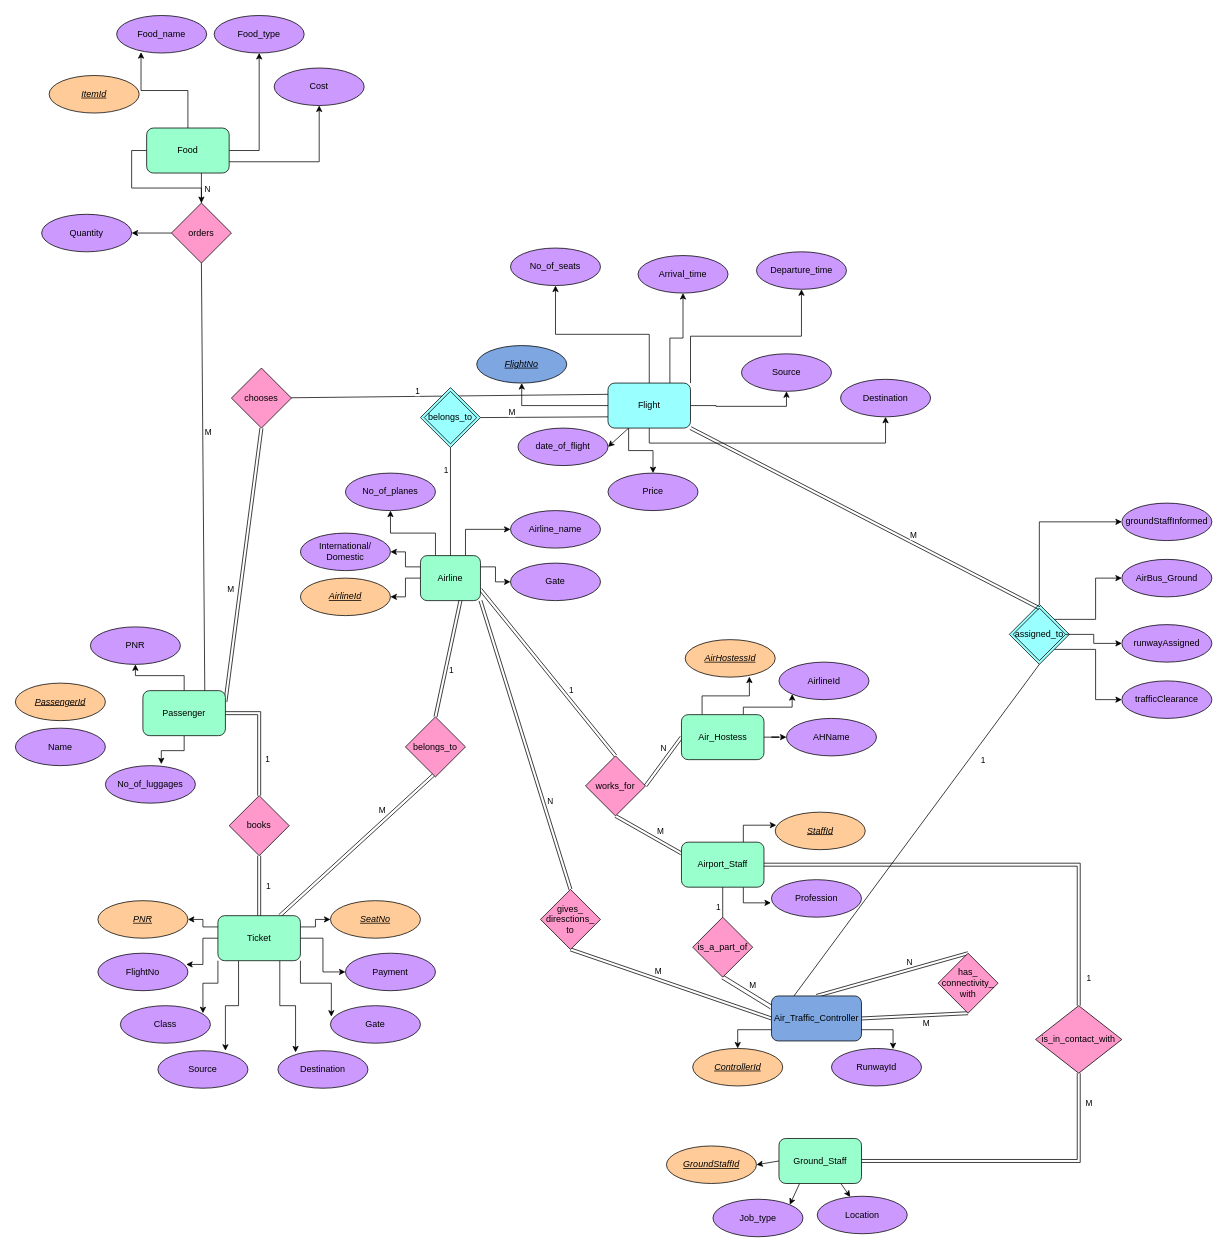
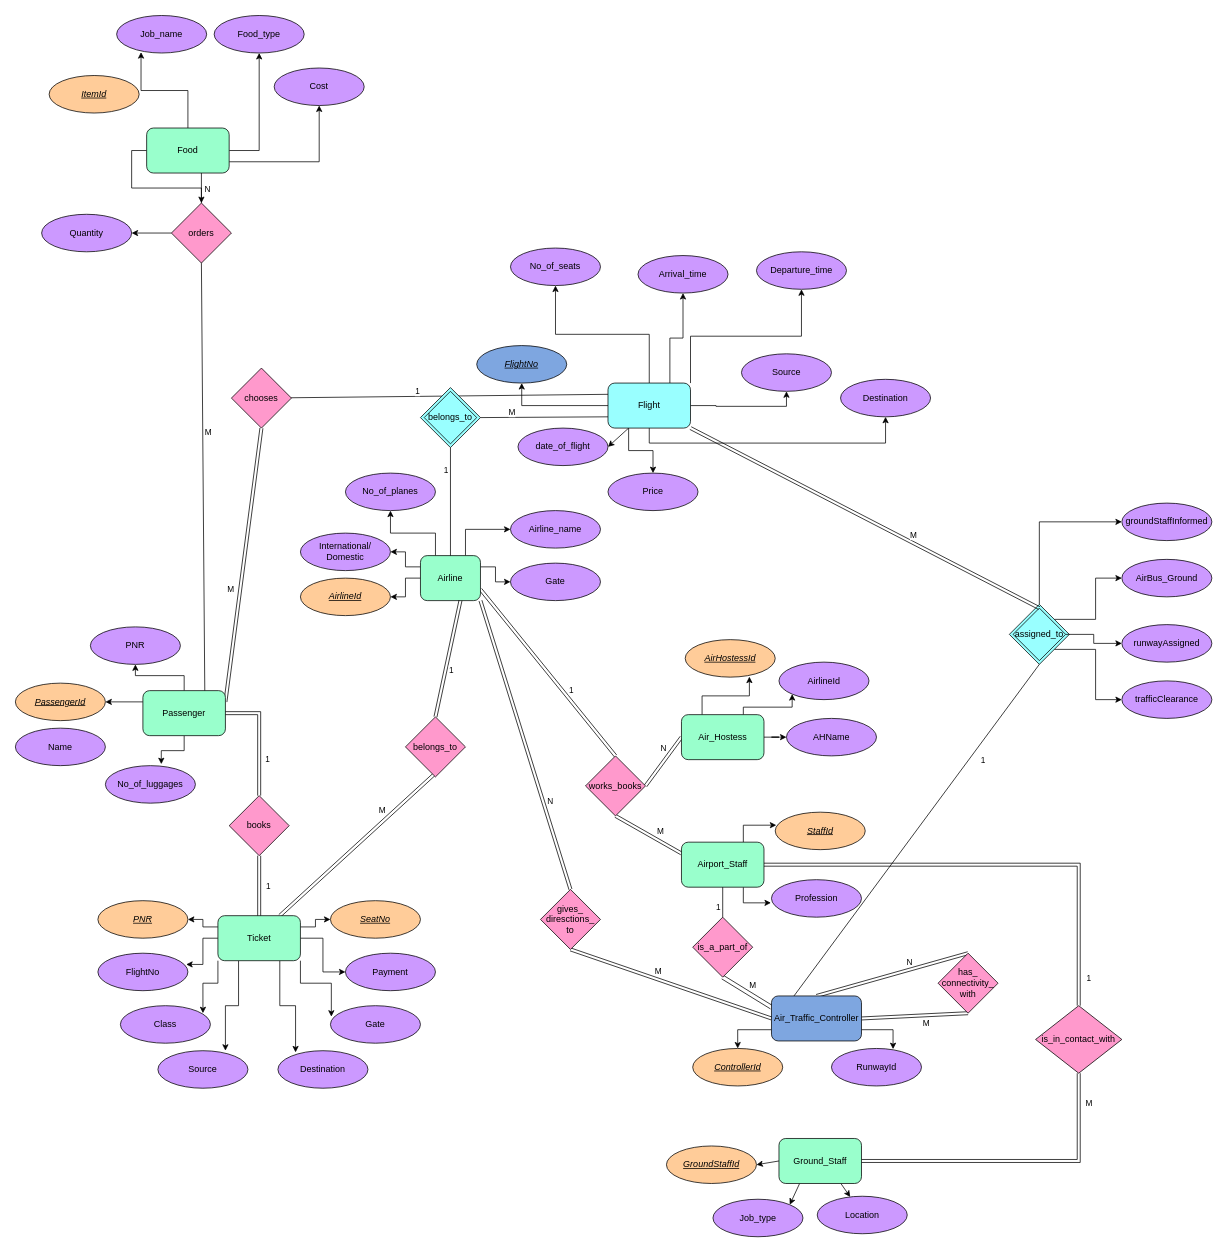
node "Food_name": label "Food_name" -> "Job_name"
edge "Passenger" -> "PassengerId": added
node "works_for": label "works_for" -> "works_books"
